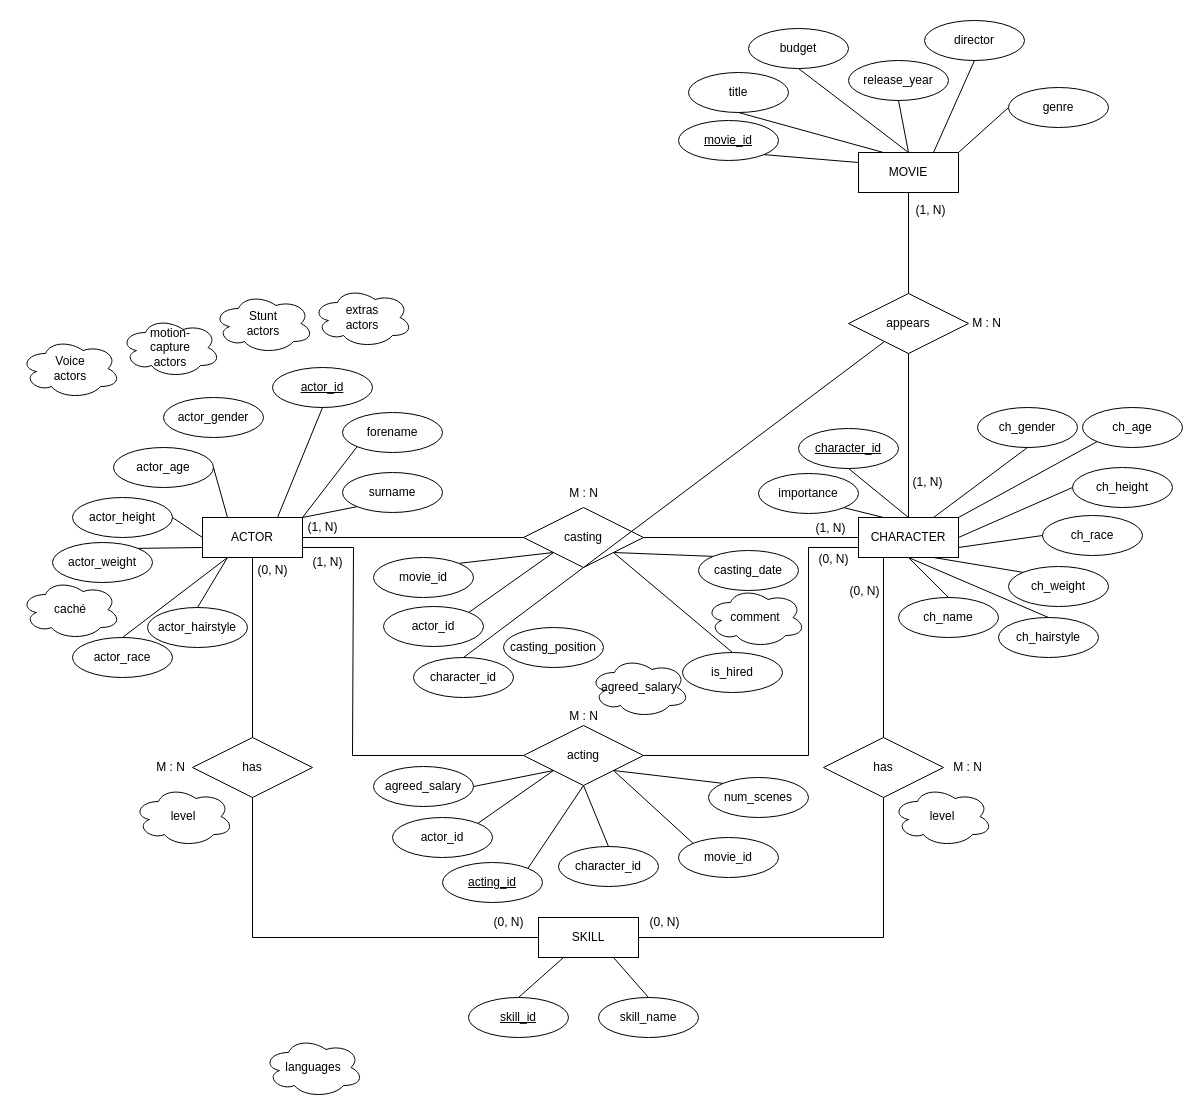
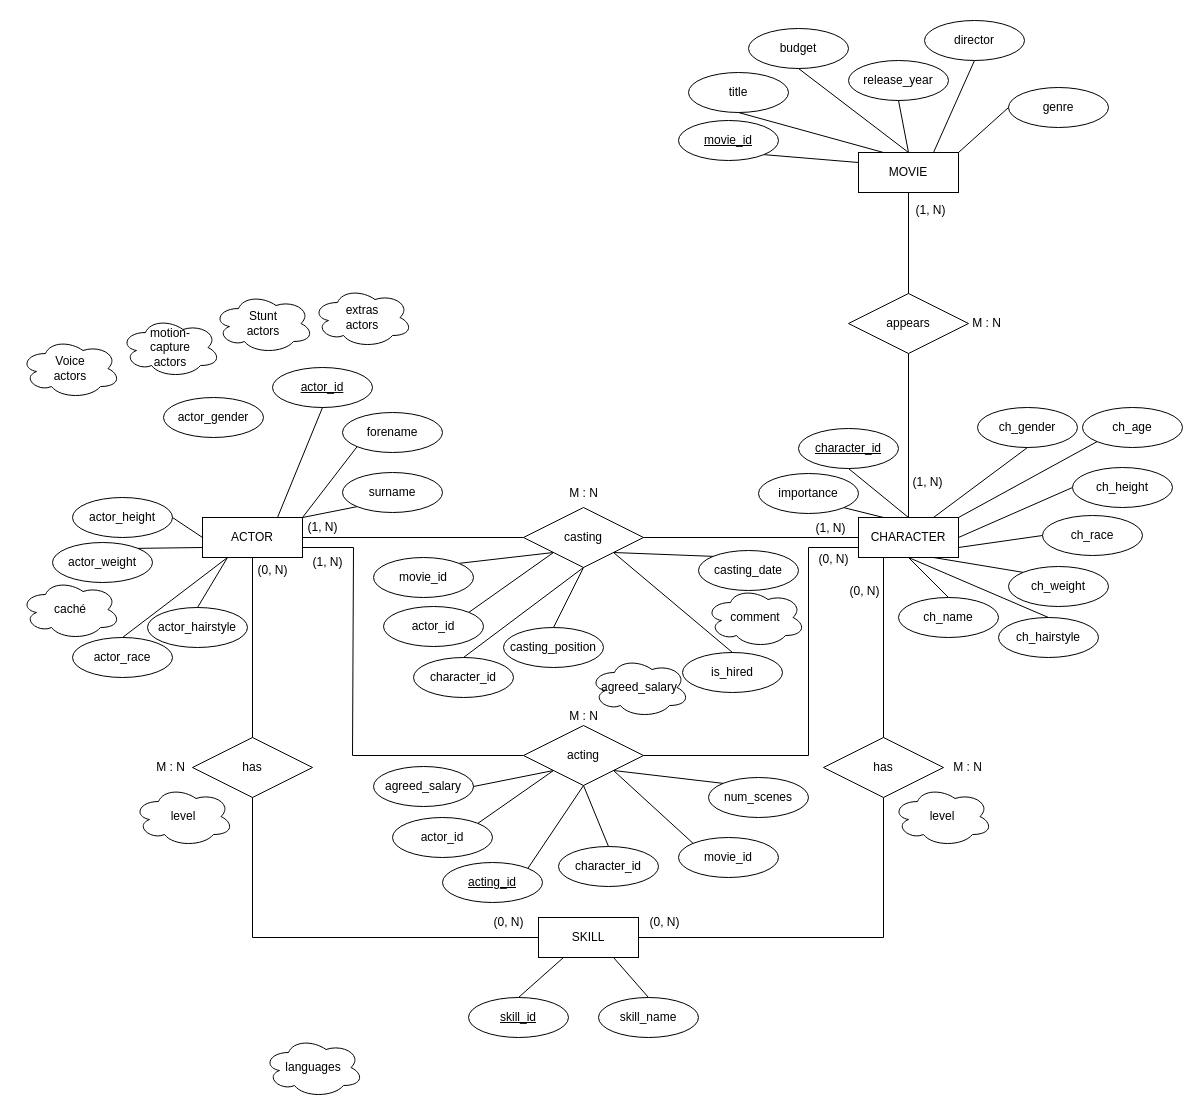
edge "appears" -- "casting": now "casting_position" -- "casting"
node "actor_age": removed
edge "actor_age" -- "ACTOR": removed
